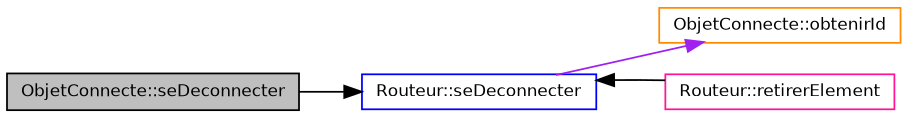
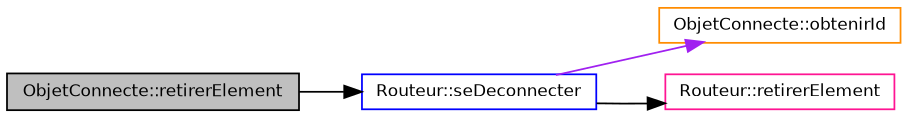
edge "Routeur::retirerElement" -> "Routeur::seDeconnecter": reversed
node "ObjetConnecte::seDeconnecter": label "ObjetConnecte::seDeconnecter" -> "ObjetConnecte::retirerElement"
